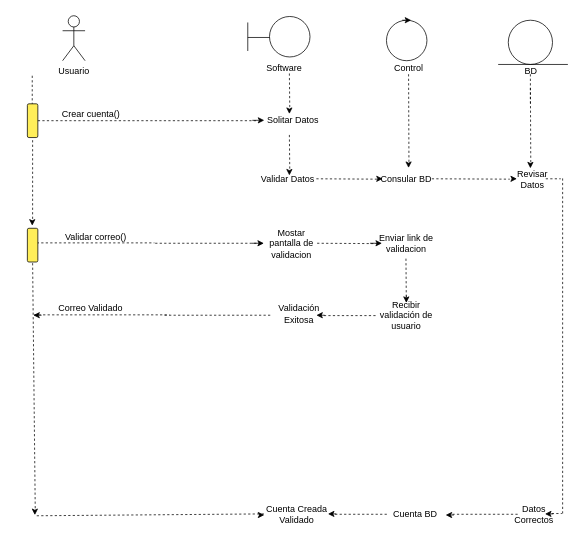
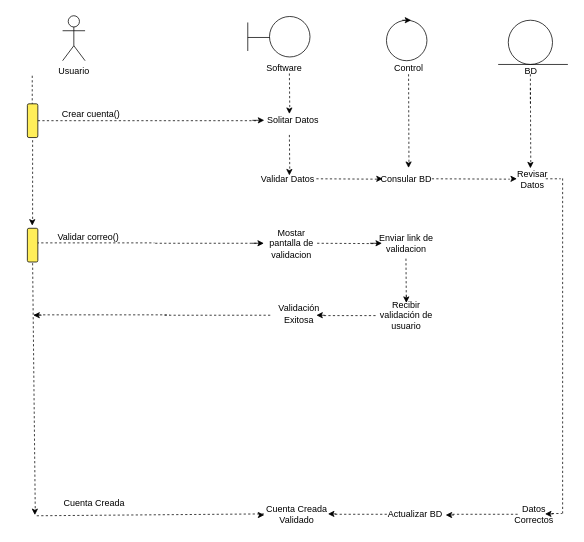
node "Validar correo()": moved (96, 237) -> (89, 237)
node "Correo Validado": removed
node "Cuenta Creada": added
node "Cuenta BD": label "Cuenta BD" -> "Actualizar BD"
